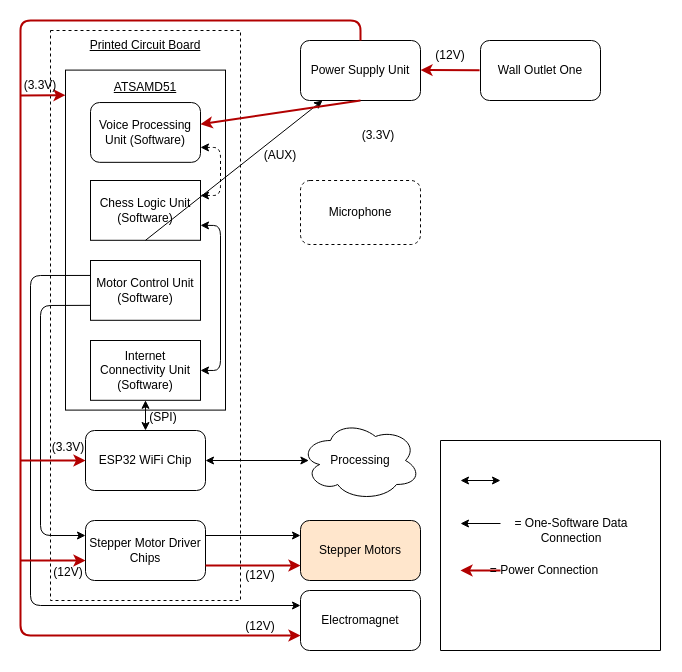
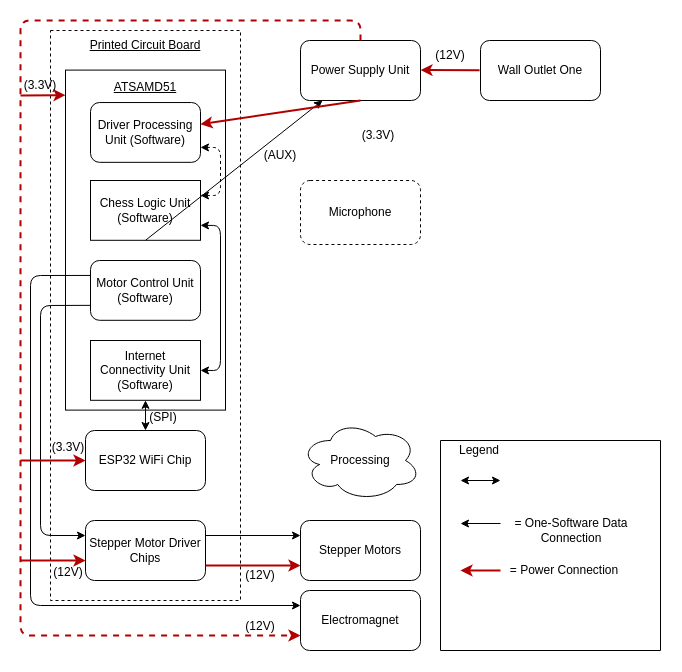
node "Voice Processing Unit (Software)": label "Voice Processing Unit (Software)" -> "Driver Processing Unit (Software)"
node "Motor Control Unit (Software)": shape rectangle -> rounded rectangle
edge "Power Supply Unit" -> "Electromagnet": style solid -> dashed
node "Legend": added
edge "ESP32 WiFi Chip" -- "Processing": removed
node "Stepper Motors": fillcolor #ffe6cc -> #ffffff
node "= Power Connection": moved (545, 571) -> (565, 571)
